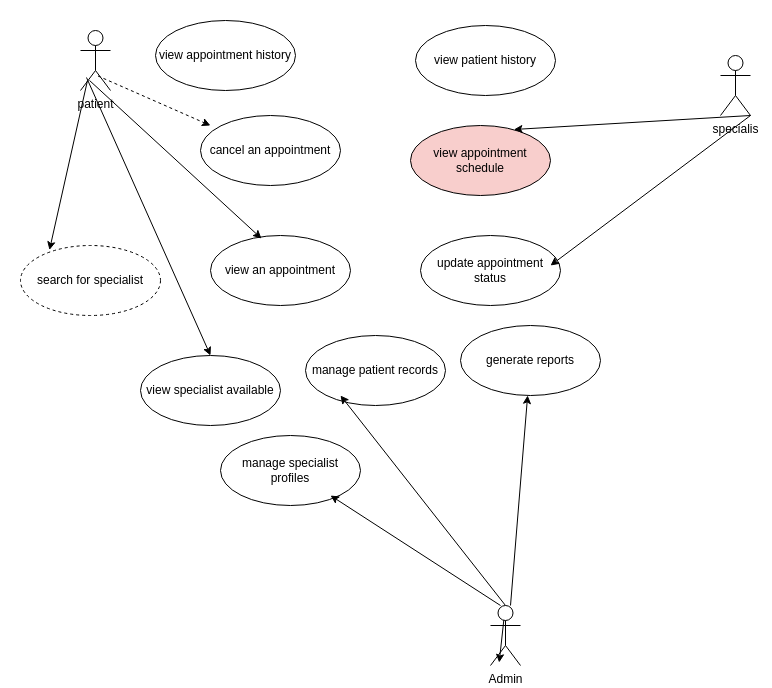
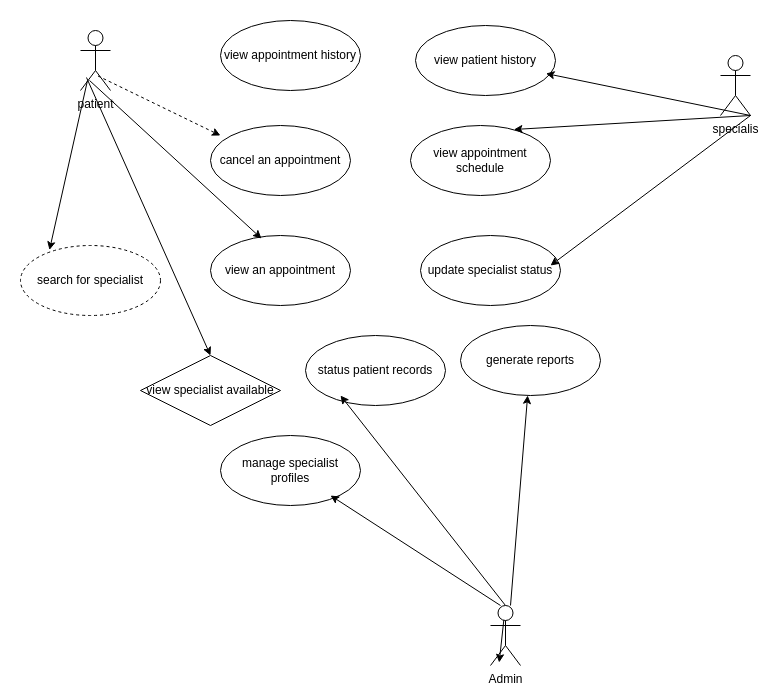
node "view appointment history": moved (226, 56) -> (291, 56)
edge "specialis" -> "view patient history": added
node "cancel an appointment": moved (271, 151) -> (281, 161)
node "view appointment schedule": fillcolor #f8cecc -> #ffffff
node "update appointment status": label "update appointment status" -> "update specialist status"
node "manage patient records": label "manage patient records" -> "status patient records"
node "view specialist available": shape ellipse -> diamond
